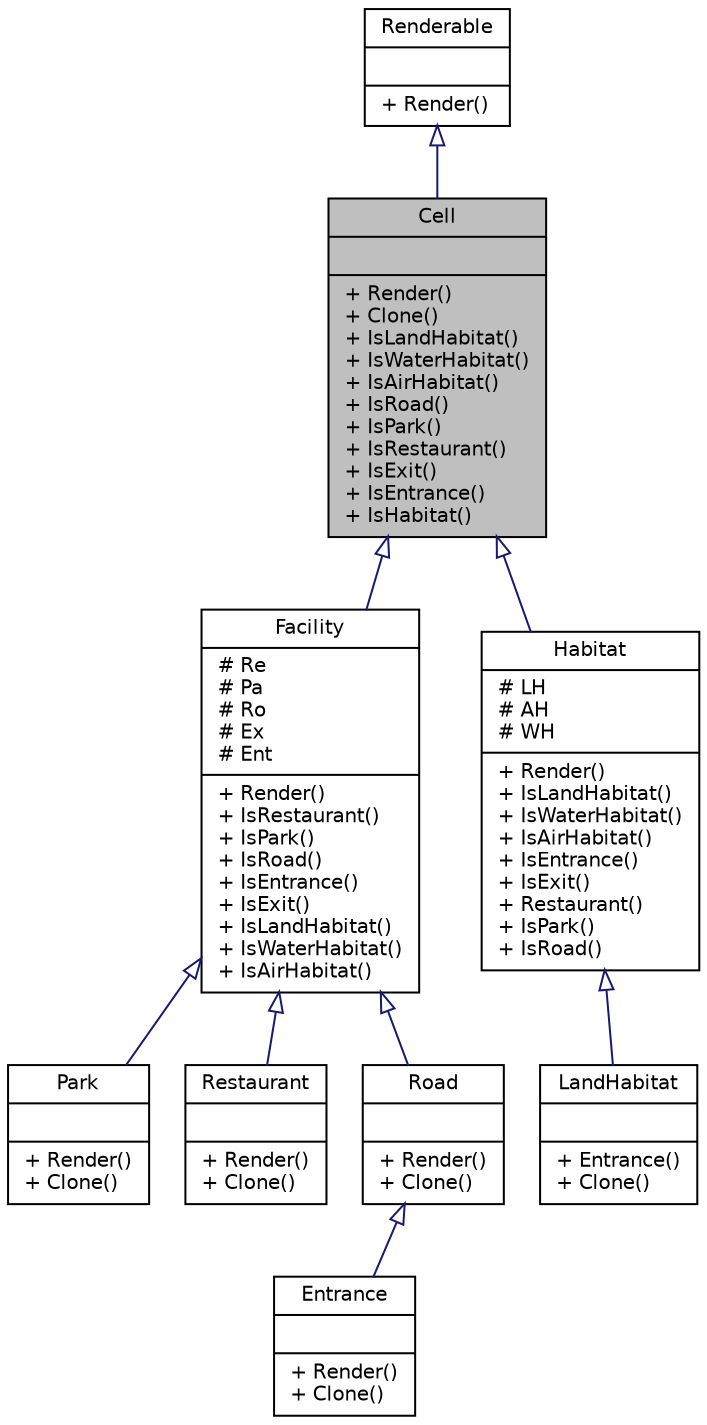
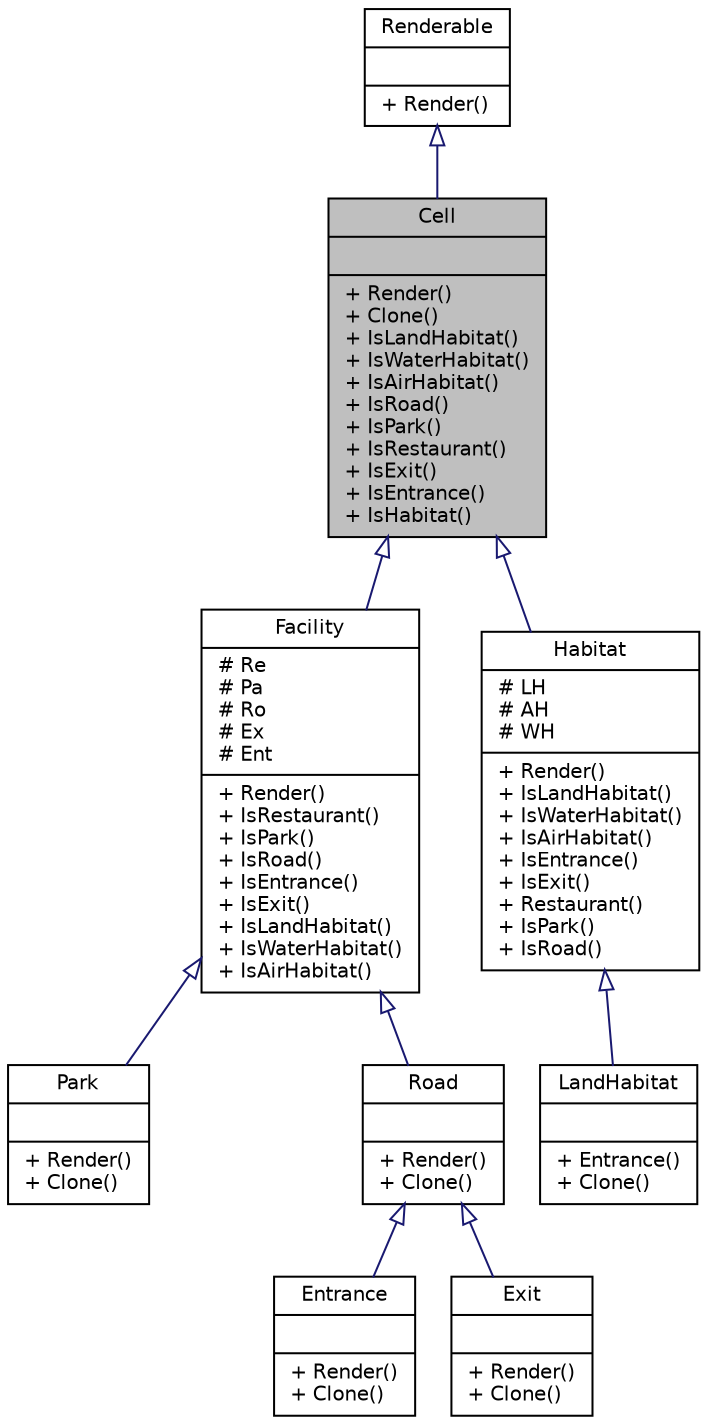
node "Restaurant": removed
node "Exit": added
